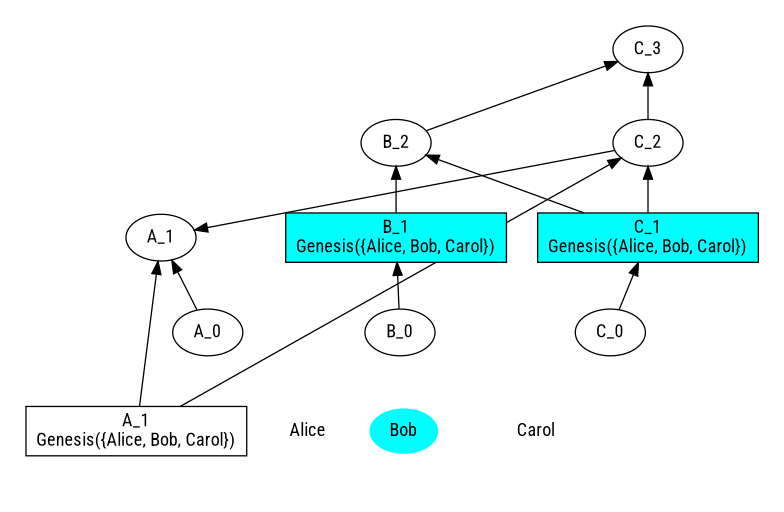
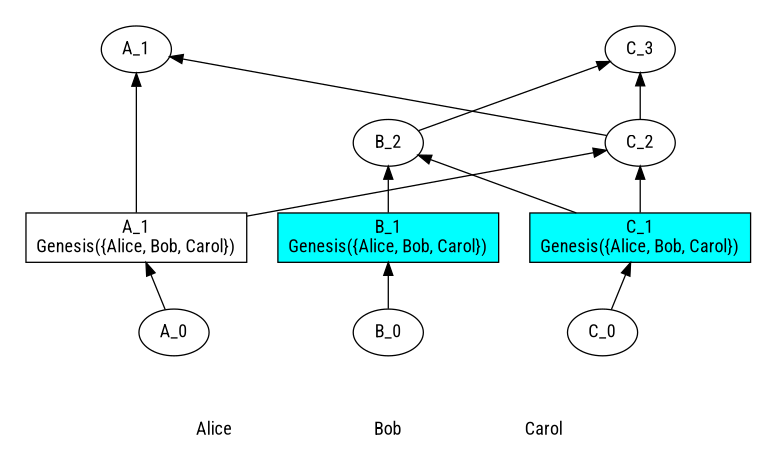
edge "A_0" -> "A_1": now "A_0" -> "A_1 Genesis({Alice, Bob, Carol})"
node "Bob": fillcolor cyan -> white
